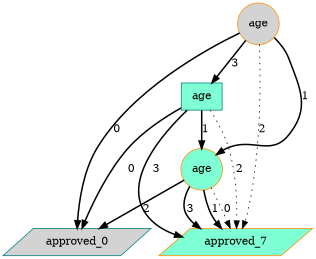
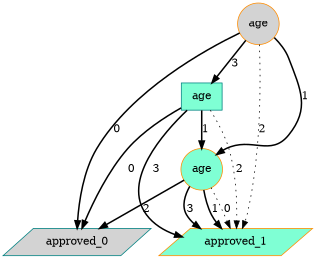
node "approved_7": label "approved_7" -> "approved_1"
